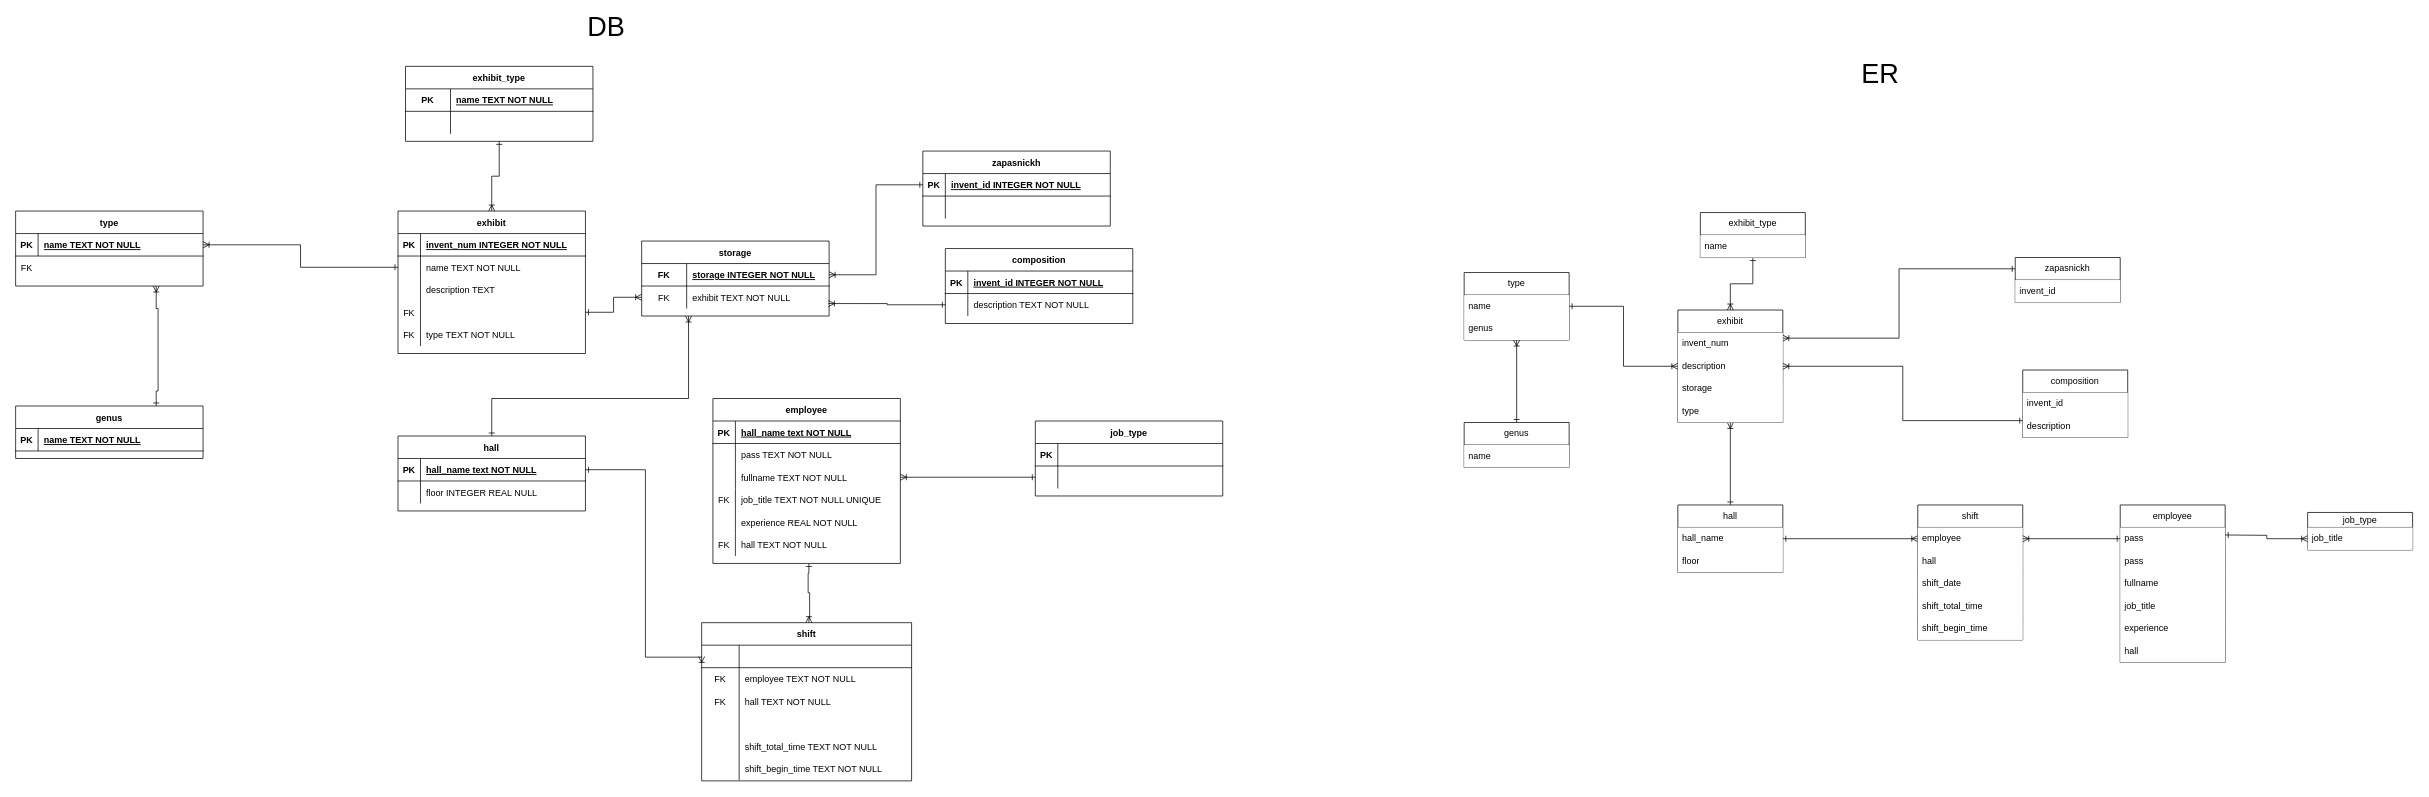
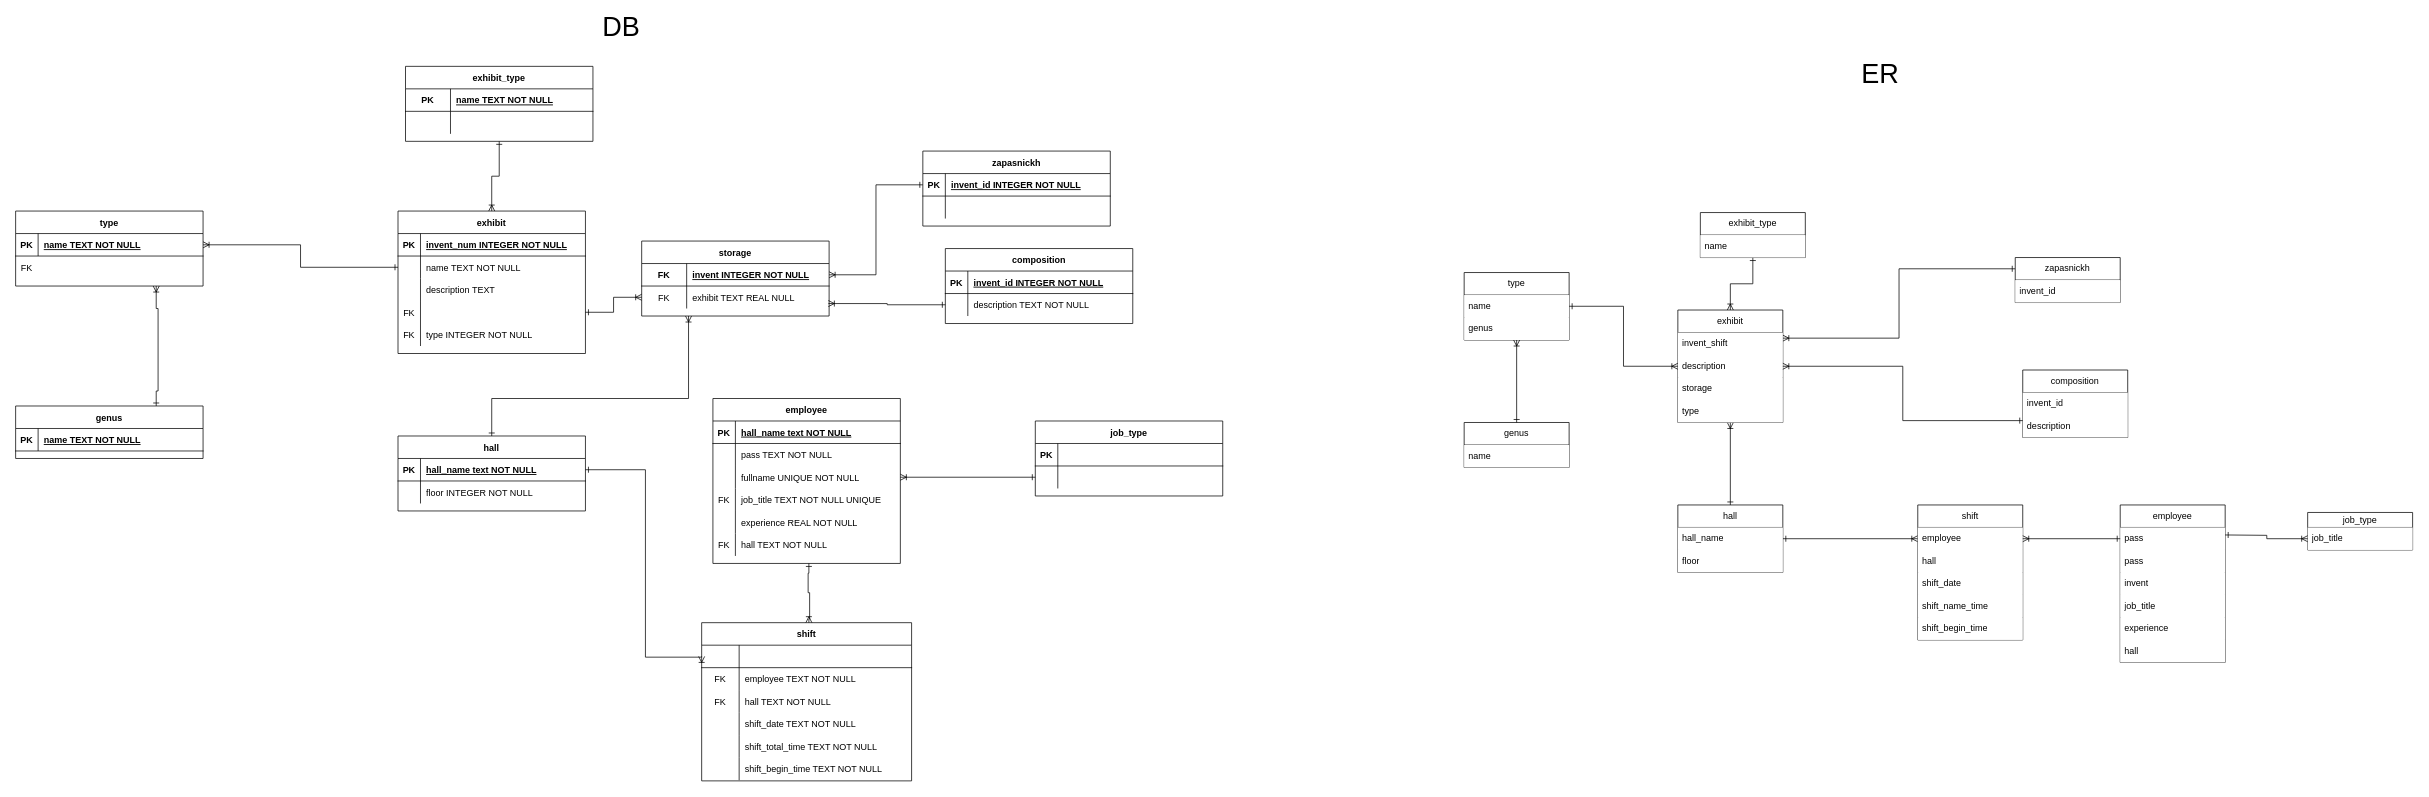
node "DB": moved (606, 27) -> (621, 27)
node "storage INTEGER NOT NULL": label "storage INTEGER NOT NULL" -> "invent INTEGER NOT NULL"
node "exhibit TEXT NOT NULL": label "exhibit TEXT NOT NULL" -> "exhibit TEXT REAL NULL"
node "type TEXT NOT NULL": label "type TEXT NOT NULL" -> "type INTEGER NOT NULL"
node "invent_num": label "invent_num" -> "invent_shift"
node "fullname TEXT NOT NULL": label "fullname TEXT NOT NULL" -> "fullname UNIQUE NOT NULL"
node "floor INTEGER REAL NULL": label "floor INTEGER REAL NULL" -> "floor INTEGER NOT NULL"
node "fullname": label "fullname" -> "invent"
node "shift_total_time": label "shift_total_time" -> "shift_name_time"
node "shift_date TEXT NOT NULL": added
